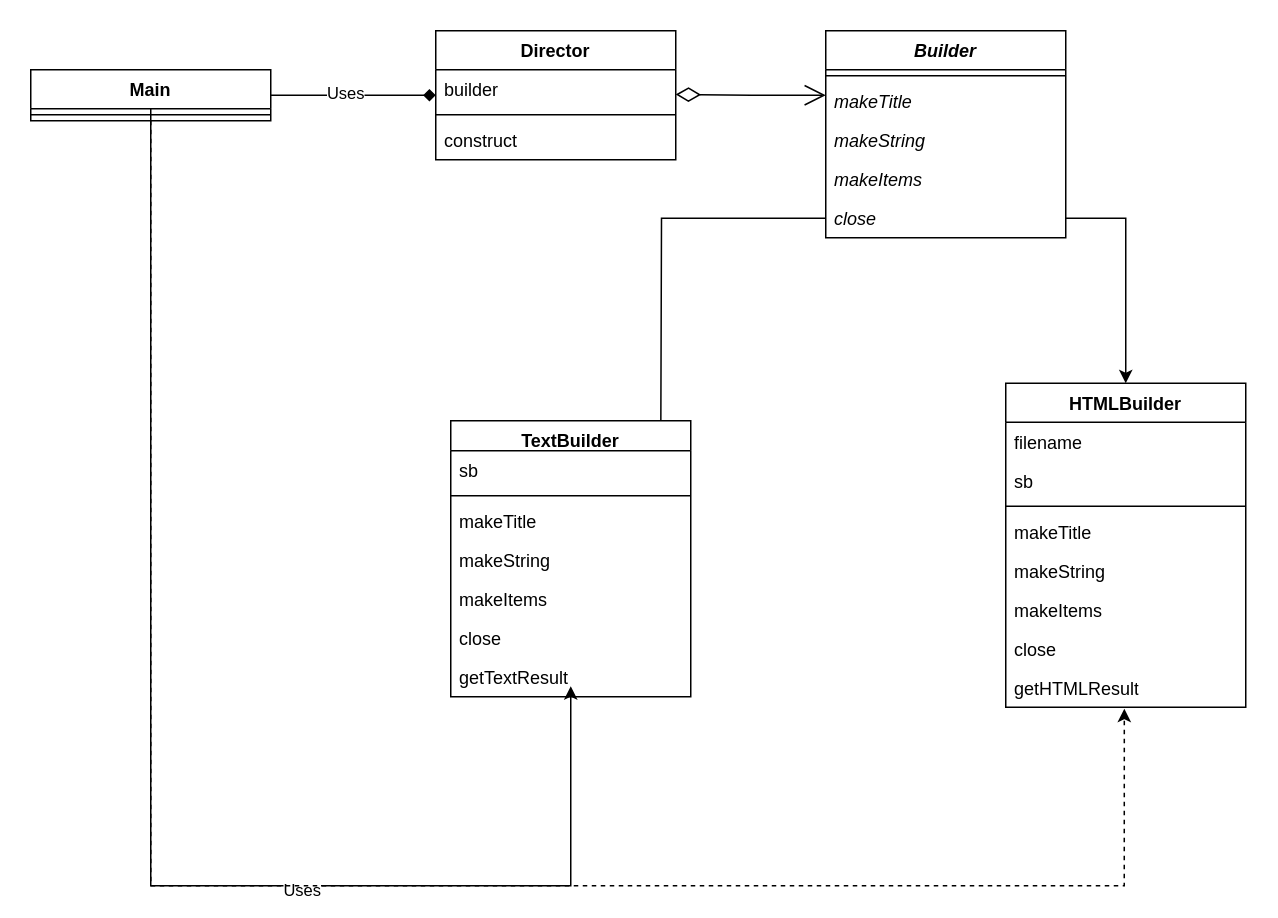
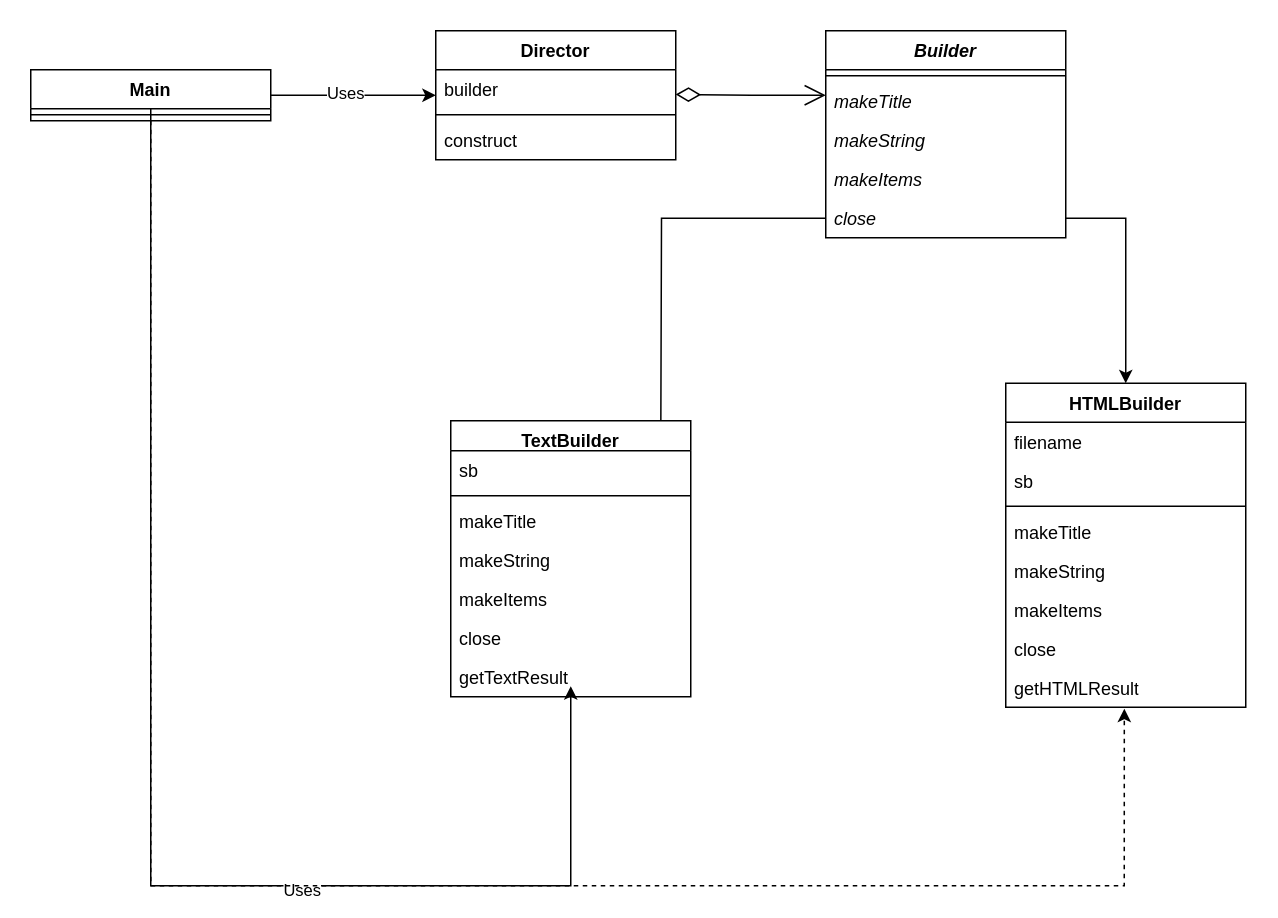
edge "Main" -> "Director": arrowhead diamond -> classic
